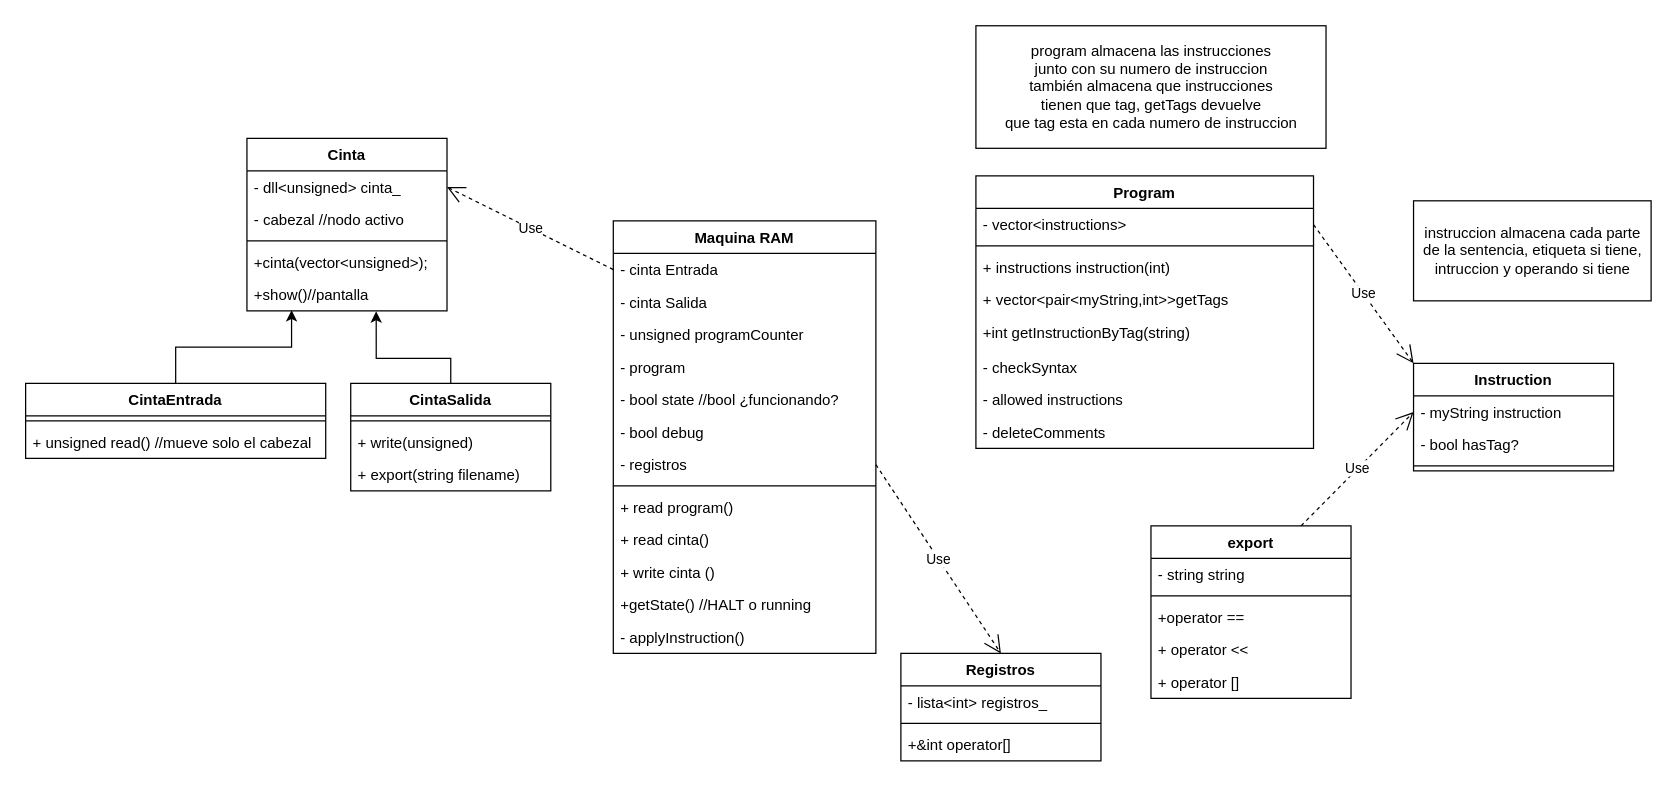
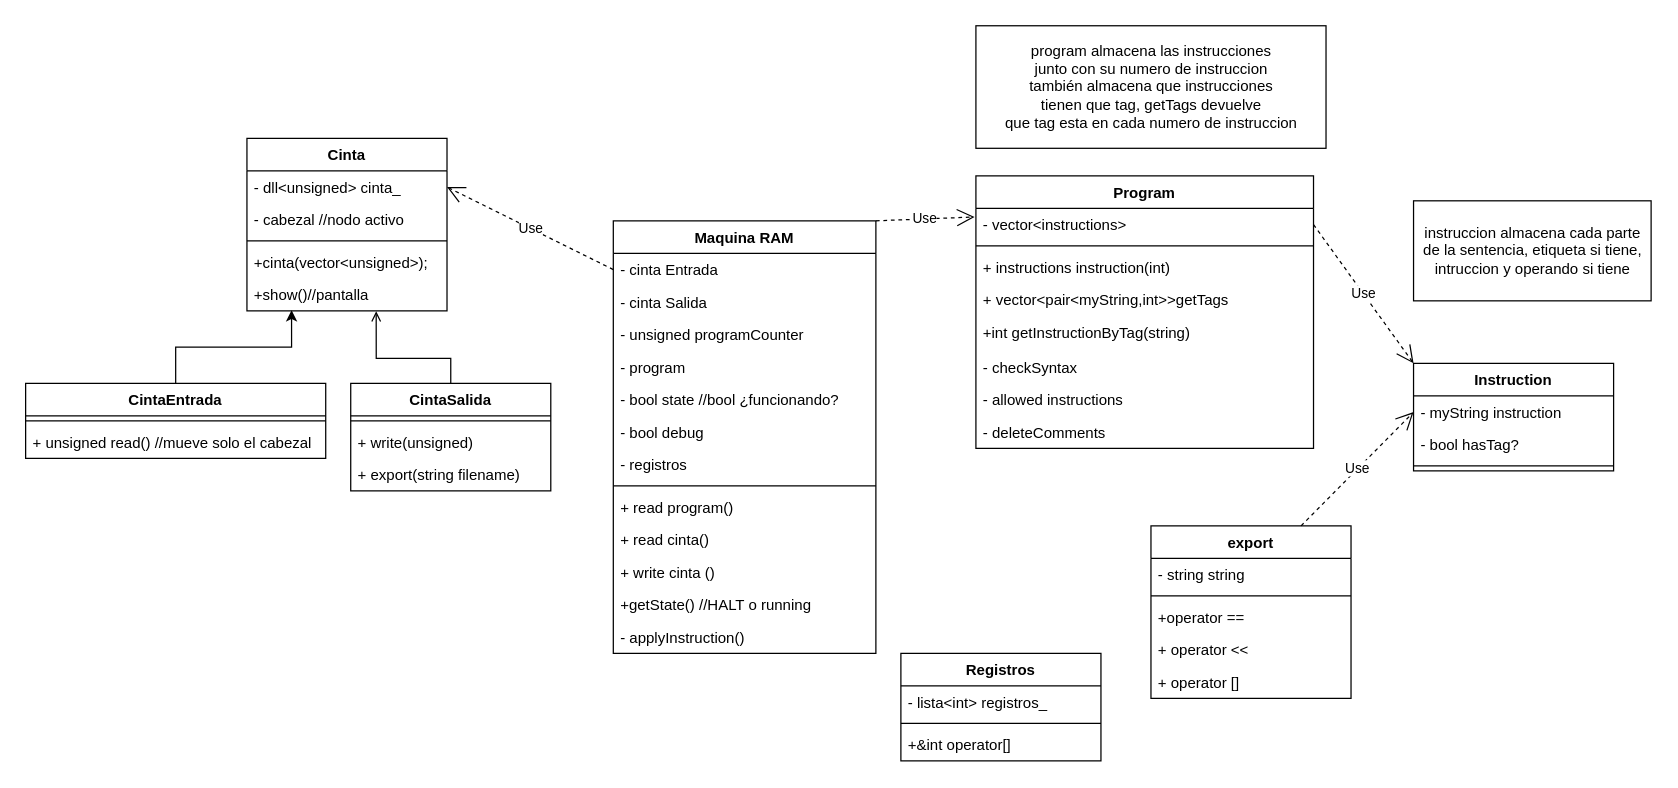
edge "Maquina RAM" -> "Program": added, label "Use"
edge "CintaSalida" -> "+show()//pantalla": arrowhead classic -> open
edge "- registros" -> "Registros": removed, label "Use"
